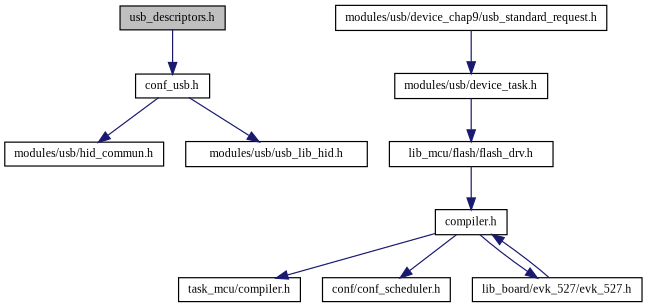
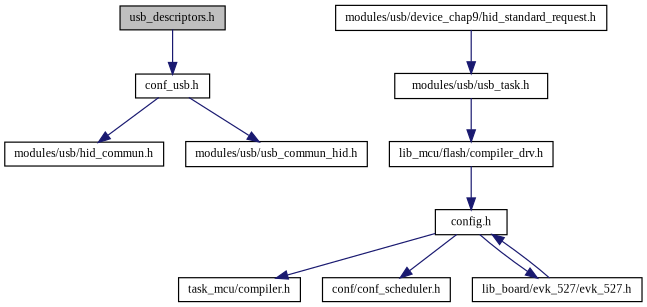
node "modules/usb/device_chap9/usb_standard_request.h": label "modules/usb/device_chap9/usb_standard_request.h" -> "modules/usb/device_chap9/hid_standard_request.h"
node "modules/usb/device_task.h": label "modules/usb/device_task.h" -> "modules/usb/usb_task.h"
node "modules/usb/usb_lib_hid.h": label "modules/usb/usb_lib_hid.h" -> "modules/usb/usb_commun_hid.h"
node "lib_mcu/flash/flash_drv.h": label "lib_mcu/flash/flash_drv.h" -> "lib_mcu/flash/compiler_drv.h"
node "compiler.h": label "compiler.h" -> "config.h"
